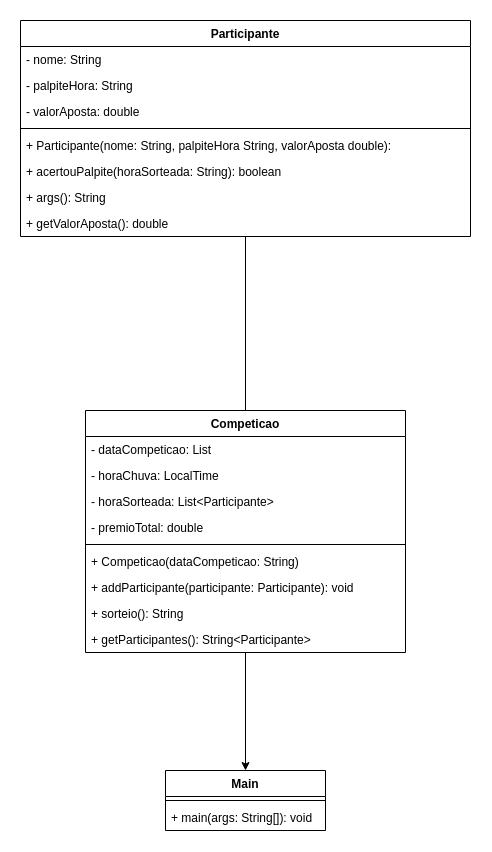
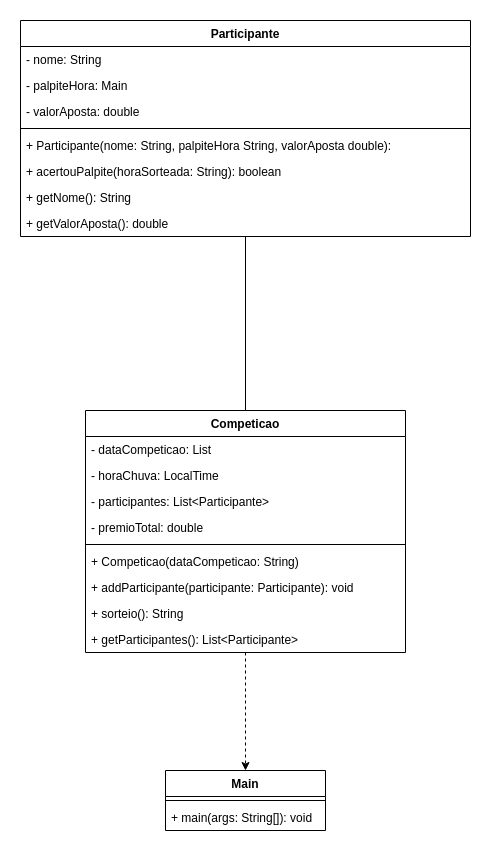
node "- palpiteHora: String": label "- palpiteHora: String" -> "- palpiteHora: Main"
node "+ args(): String": label "+ args(): String" -> "+ getNome(): String"
node "- horaSorteada: List<Participante>": label "- horaSorteada: List<Participante>" -> "- participantes: List<Participante>"
node "+ getParticipantes(): String<Participante>": label "+ getParticipantes(): String<Participante>" -> "+ getParticipantes(): List<Participante>"
edge "Competicao" -> "Main": style solid -> dashed
